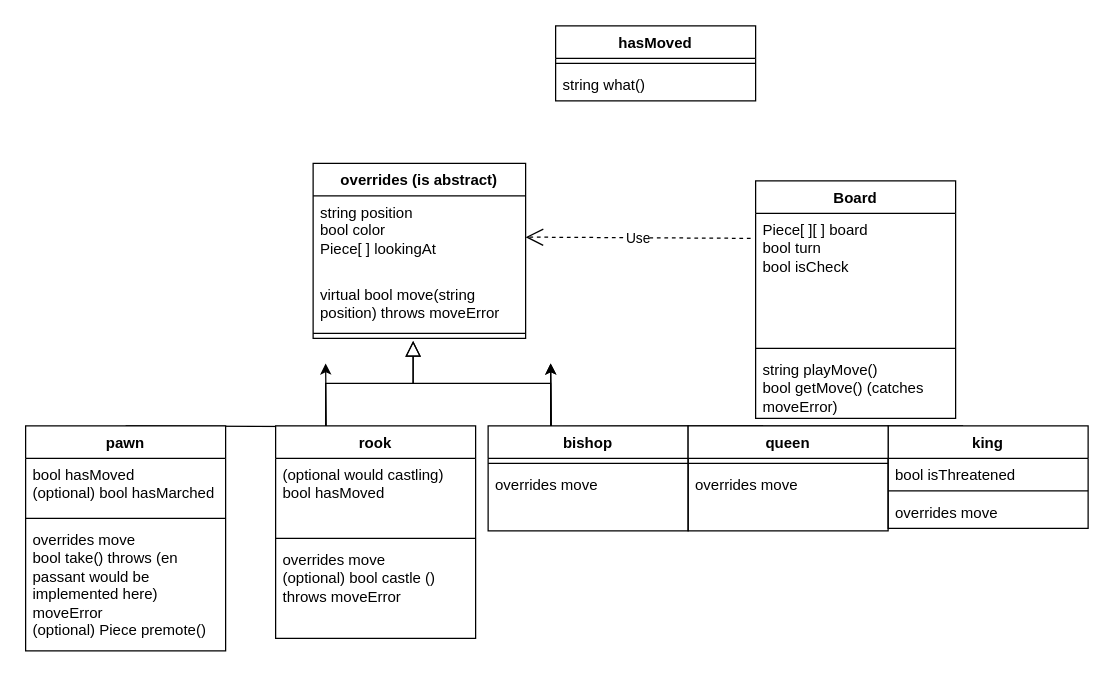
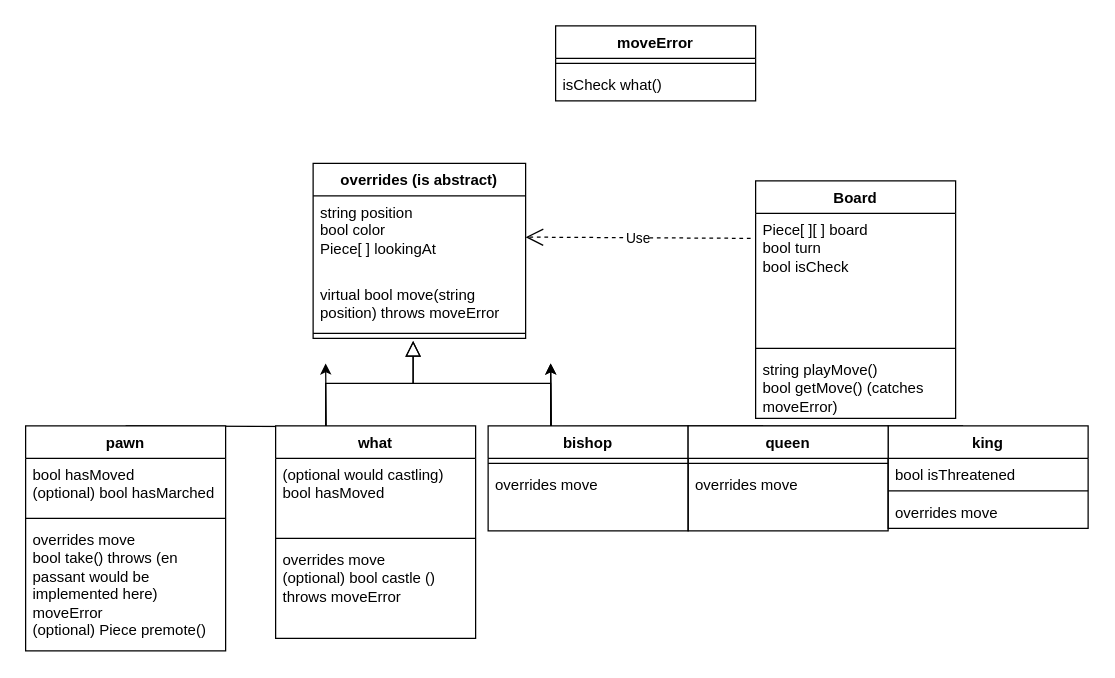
node "hasMoved": label "hasMoved" -> "moveError"
node "string what()": label "string what()" -> "isCheck what()"
node "rook": label "rook" -> "what"
